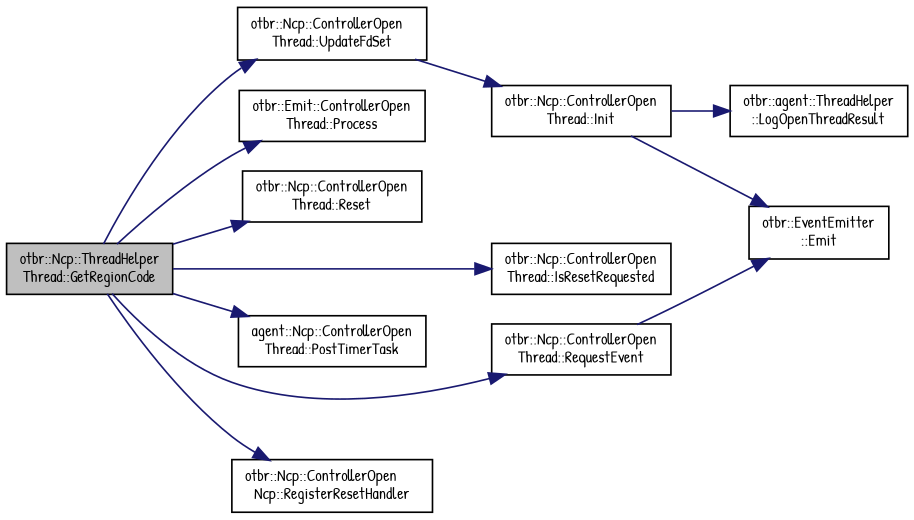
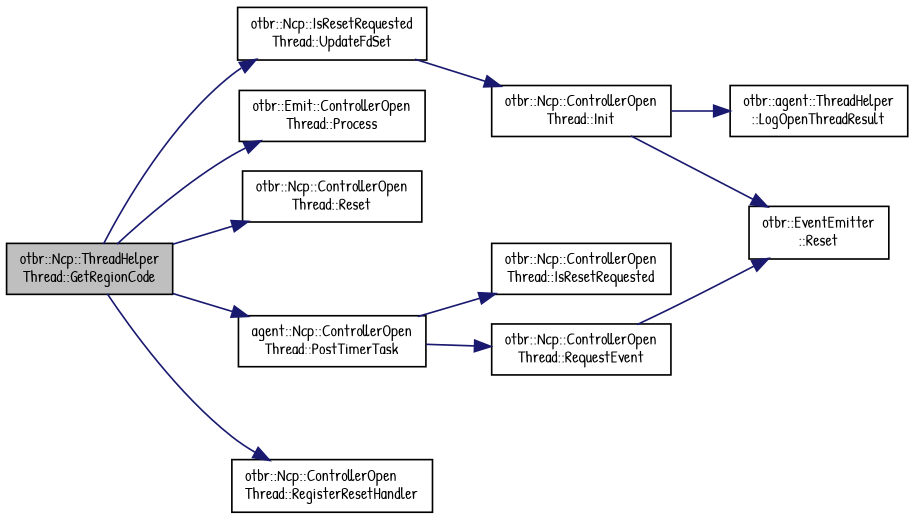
node "otbr::Ncp::ControllerOpen Thread::UpdateFdSet": label "otbr::Ncp::ControllerOpen Thread::UpdateFdSet" -> "otbr::Ncp::IsResetRequested Thread::UpdateFdSet"
node "otbr::EventEmitter ::Emit": label "otbr::EventEmitter ::Emit" -> "otbr::EventEmitter ::Reset"
edge "otbr::Ncp::ThreadHelper Thread::GetRegionCode" -> "otbr::Ncp::ControllerOpen Thread::IsResetRequested": now "agent::Ncp::ControllerOpen Thread::PostTimerTask" -> "otbr::Ncp::ControllerOpen Thread::IsResetRequested"
edge "otbr::Ncp::ThreadHelper Thread::GetRegionCode" -> "otbr::Ncp::ControllerOpen Thread::RequestEvent": now "agent::Ncp::ControllerOpen Thread::PostTimerTask" -> "otbr::Ncp::ControllerOpen Thread::RequestEvent"
node "otbr::Ncp::ControllerOpen Ncp::RegisterResetHandler": label "otbr::Ncp::ControllerOpen Ncp::RegisterResetHandler" -> "otbr::Ncp::ControllerOpen Thread::RegisterResetHandler"
